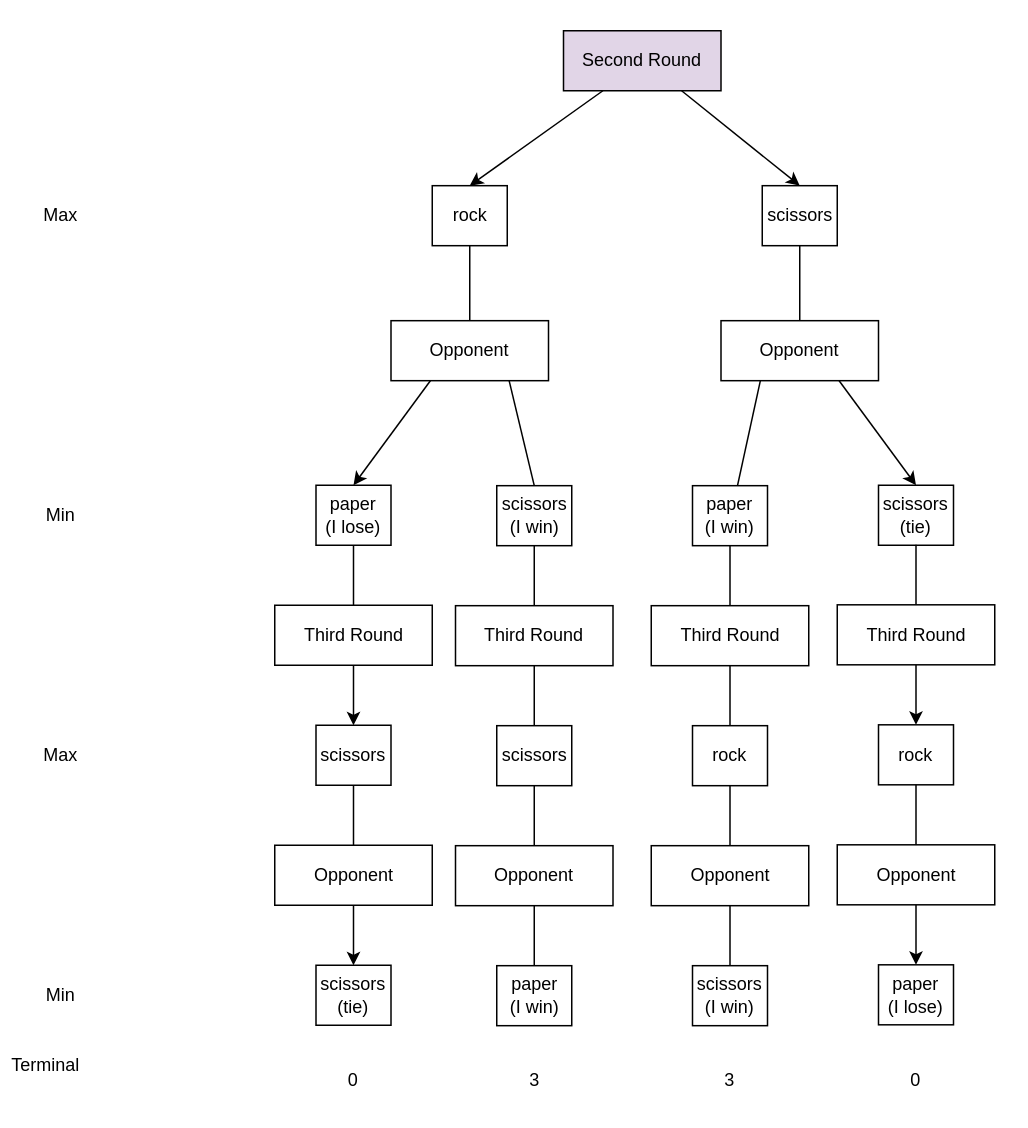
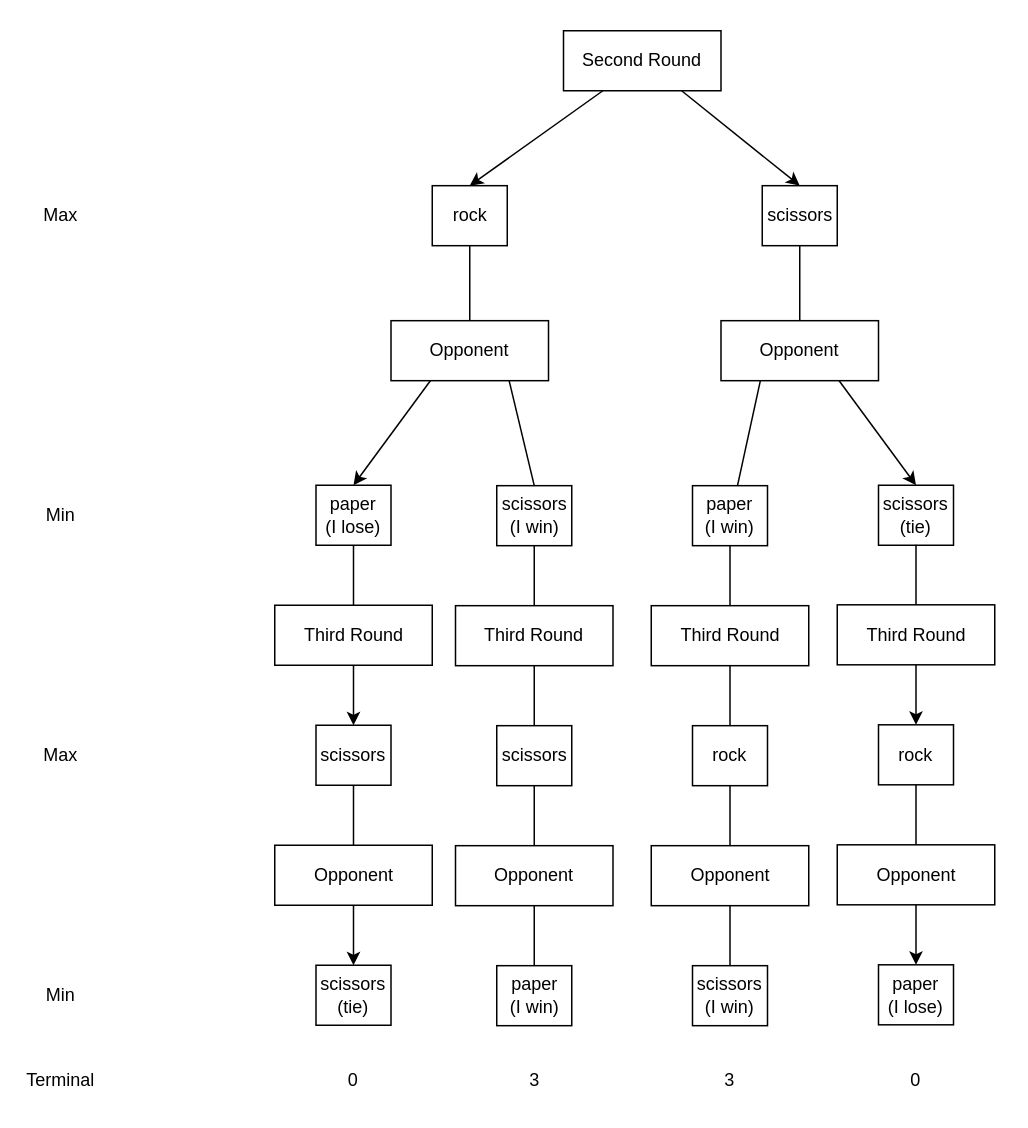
node "Second Round": fillcolor #e1d5e7 -> #ffffff
node "Terminal": moved (46, 1066) -> (61, 1081)
